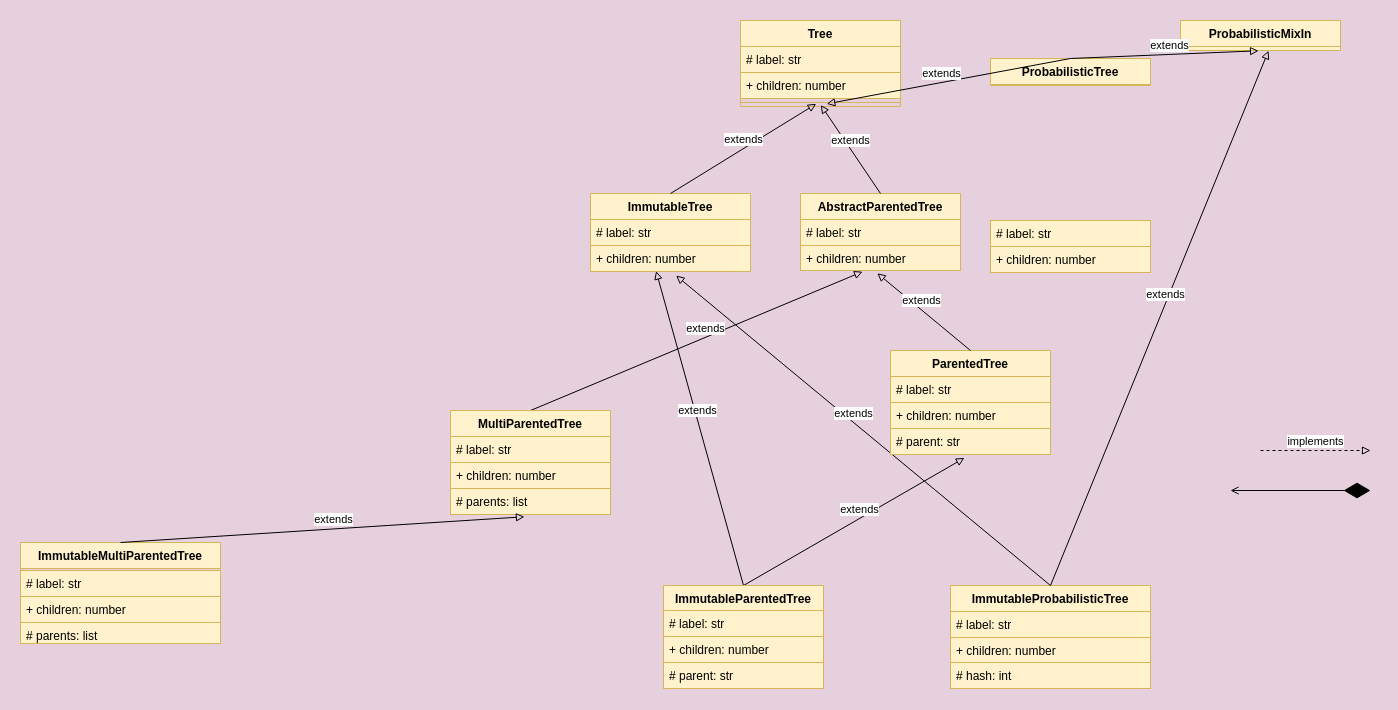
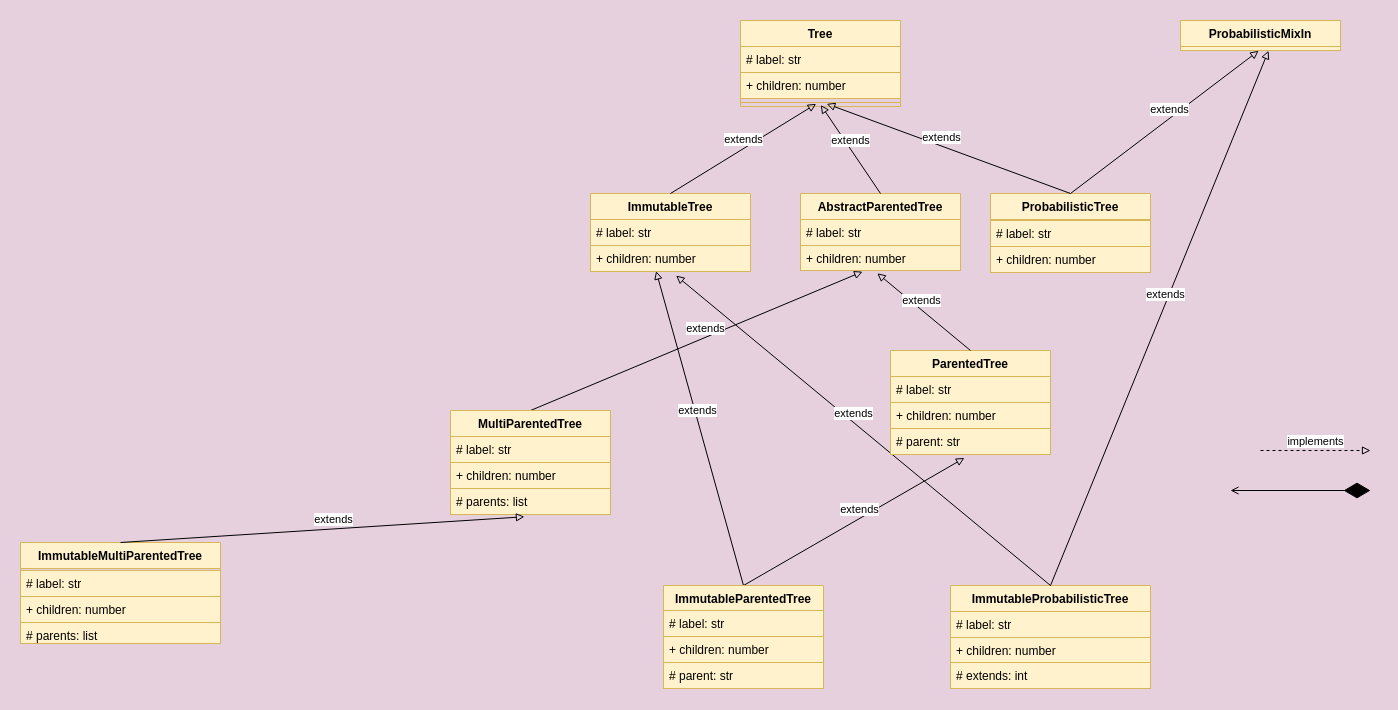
node "ProbabilisticTree": moved (1071, 72) -> (1071, 207)
node "# hash: int": label "# hash: int" -> "# extends: int"
